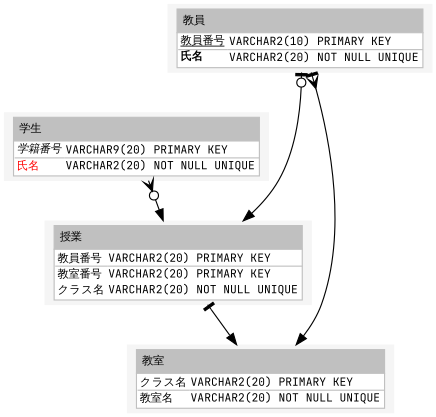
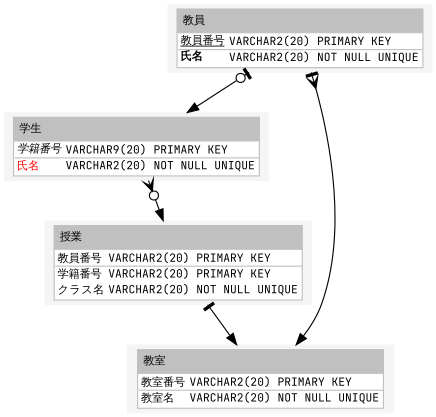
node "教員": text "VARCHAR2(10) PRIMARY KEY" -> "VARCHAR2(20) PRIMARY KEY"
edge "教員" -- "授業": now "教員" -- "学生"
node "授業": text "教室番号" -> "学籍番号"
node "教室": text "クラス名" -> "教室番号"
